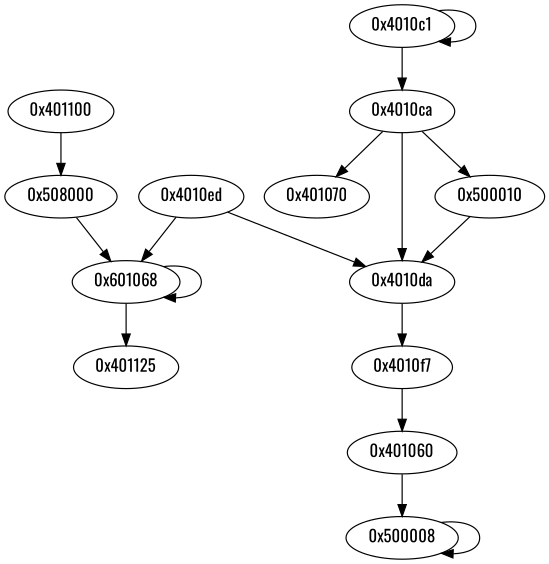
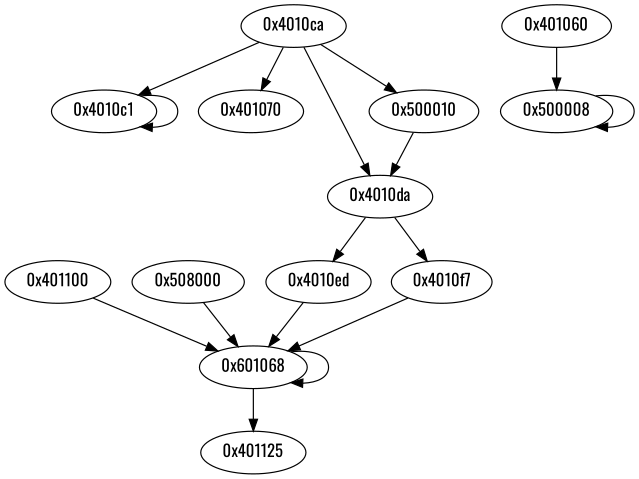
edge "0x4010c1" -> "0x4010ca": reversed
edge "0x401100" -> "0x508000": now "0x401100" -> "0x601068"
edge "0x4010ed" -> "0x4010da": reversed
edge "0x4010f7" -> "0x401060": now "0x4010f7" -> "0x601068"
